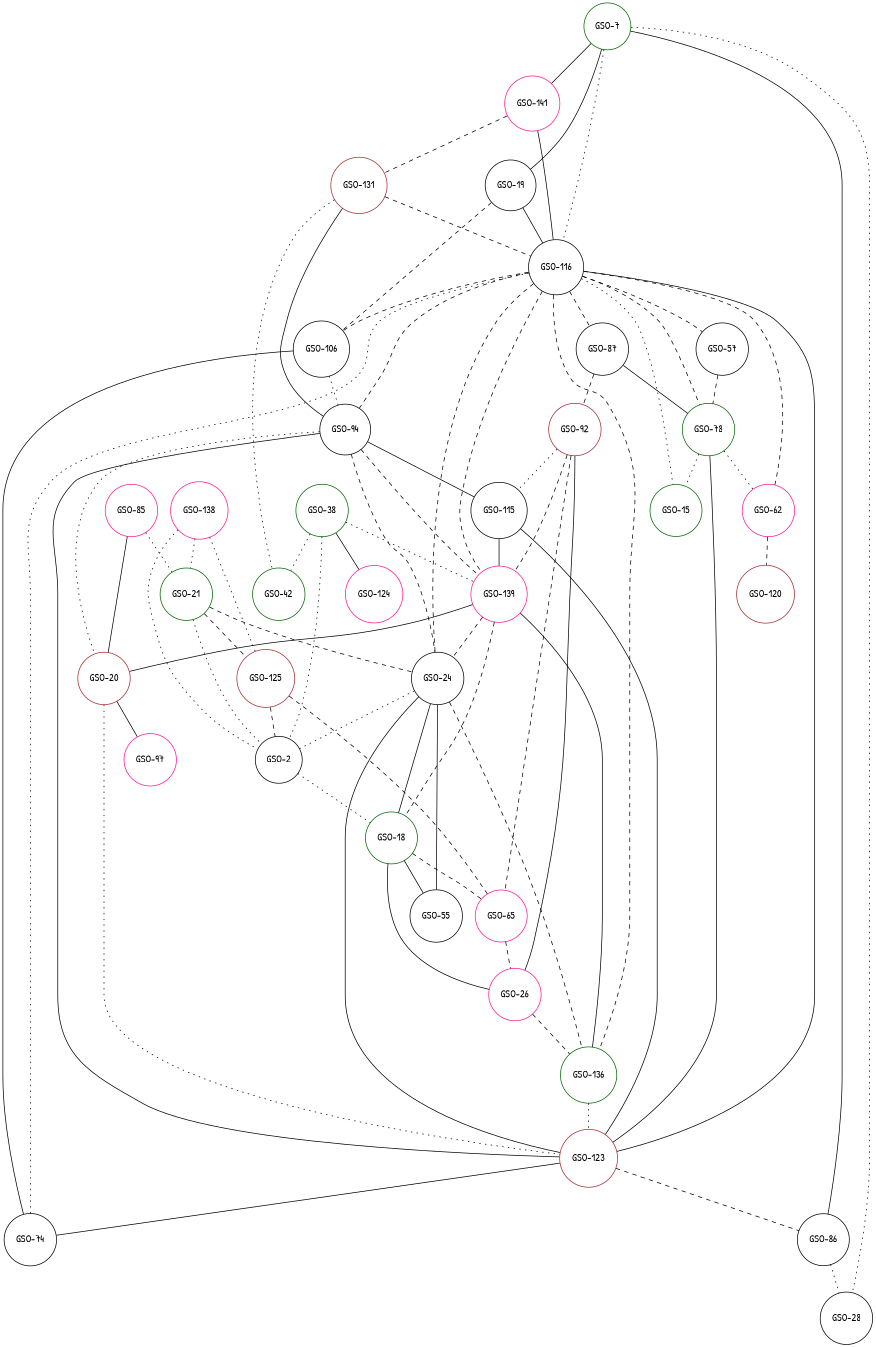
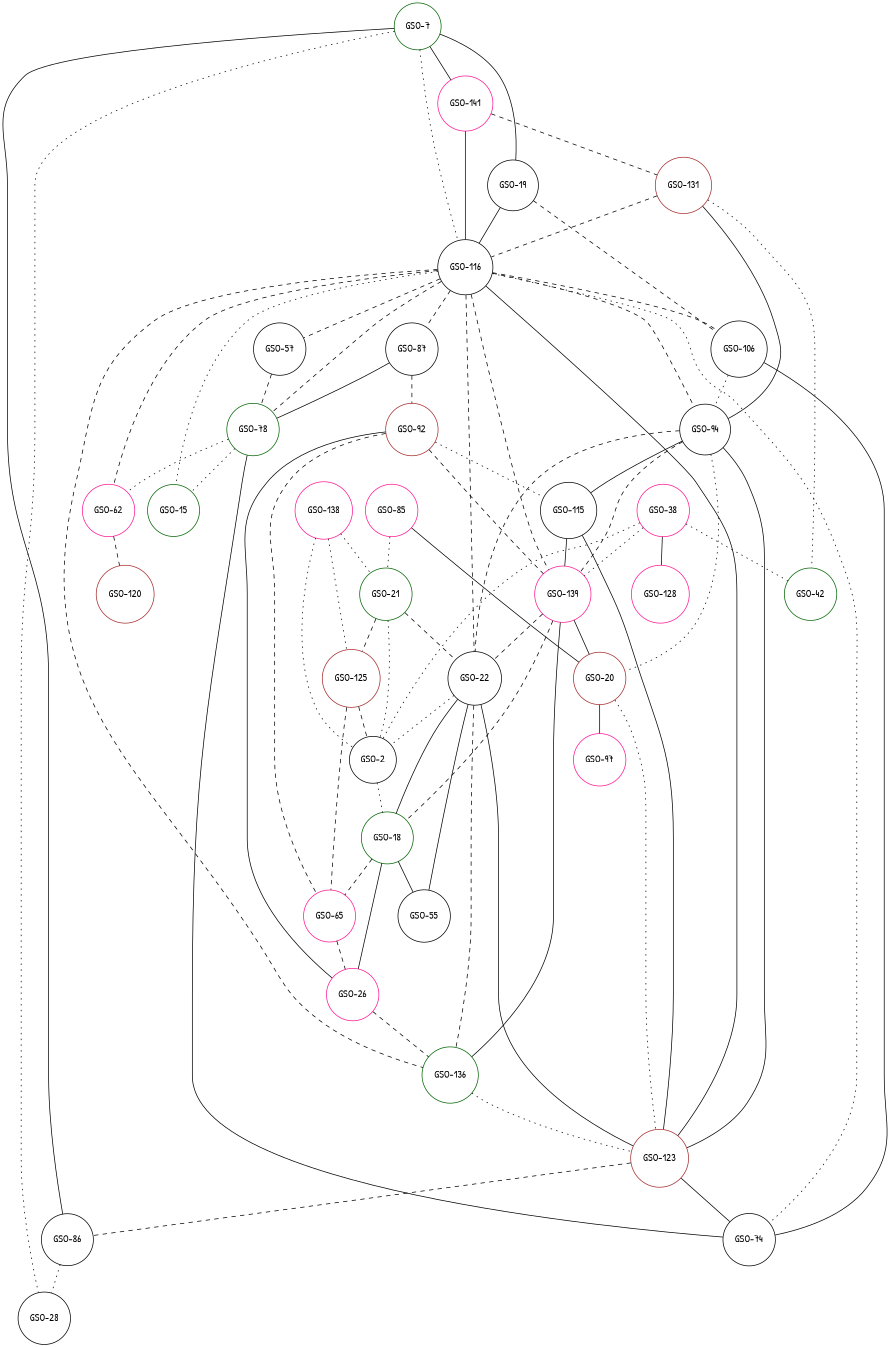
node "GSO-38": color darkgreen -> deeppink
node "GSO-124": label "GSO-124" -> "GSO-128"
node "GSO-24": label "GSO-24" -> "GSO-22"
edge "GSO-78" -- "GSO-123": now "GSO-78" -- "GSO-74"
